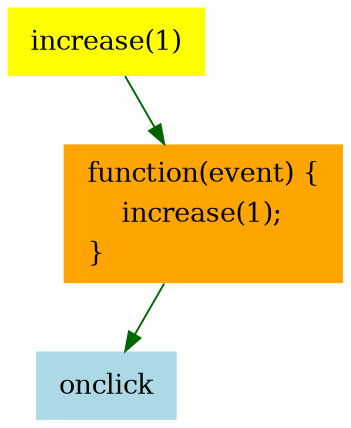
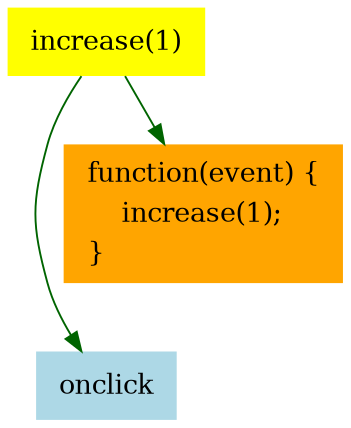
edge "function(event) {" -> "onclick": now "increase(1)" -> "onclick"
